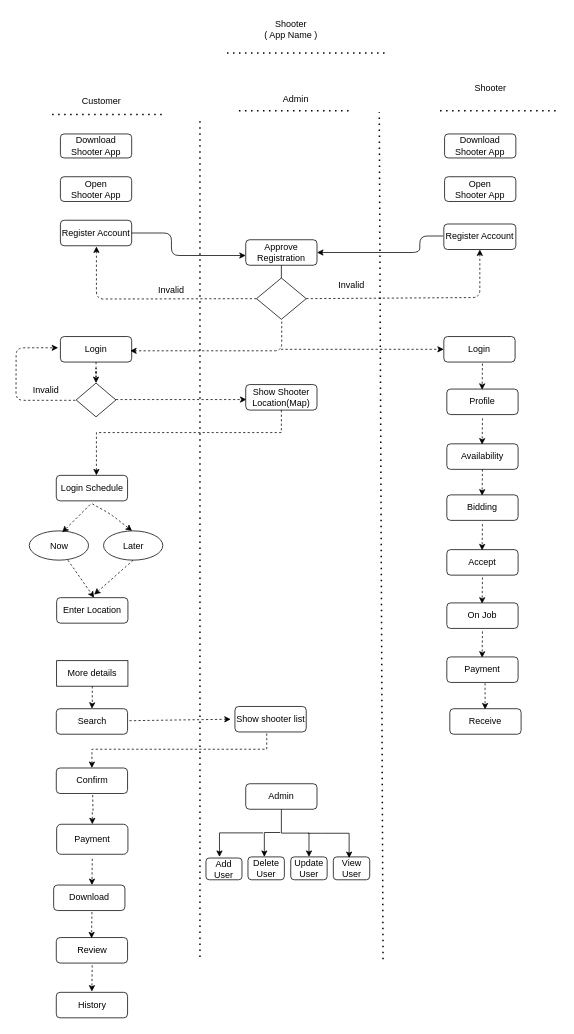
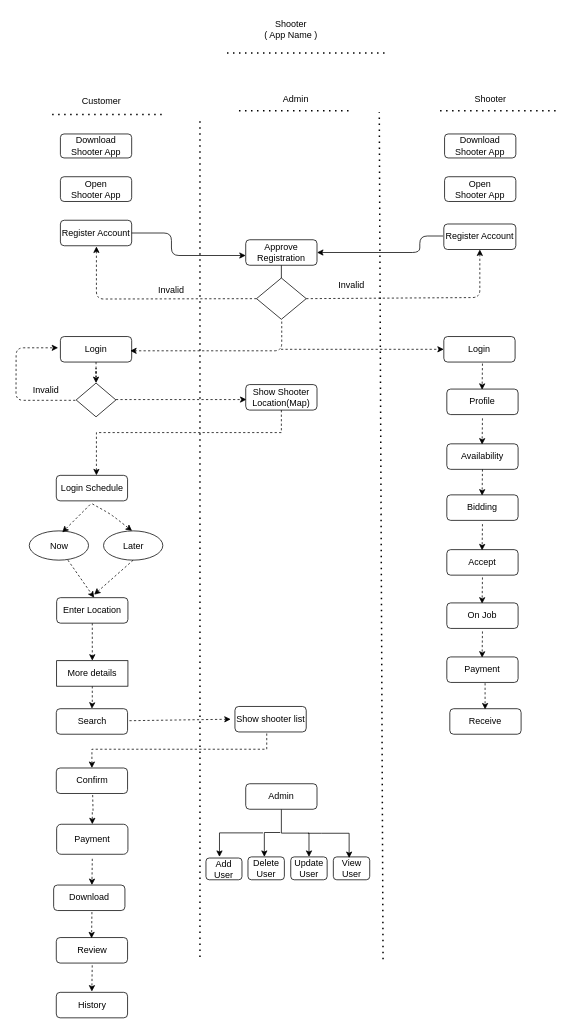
node "Shooter": moved (491, 88) -> (491, 99)
edge "Enter Location" -> "More details": added
